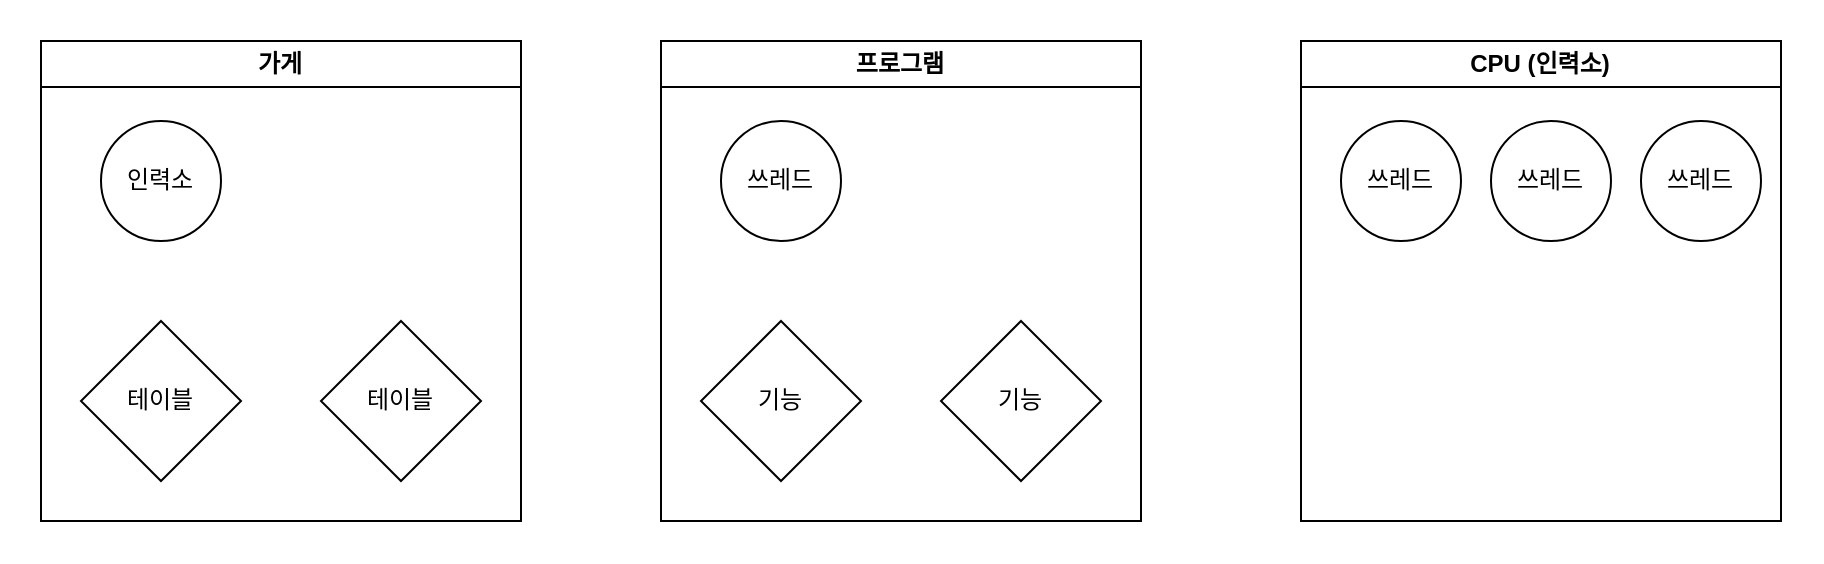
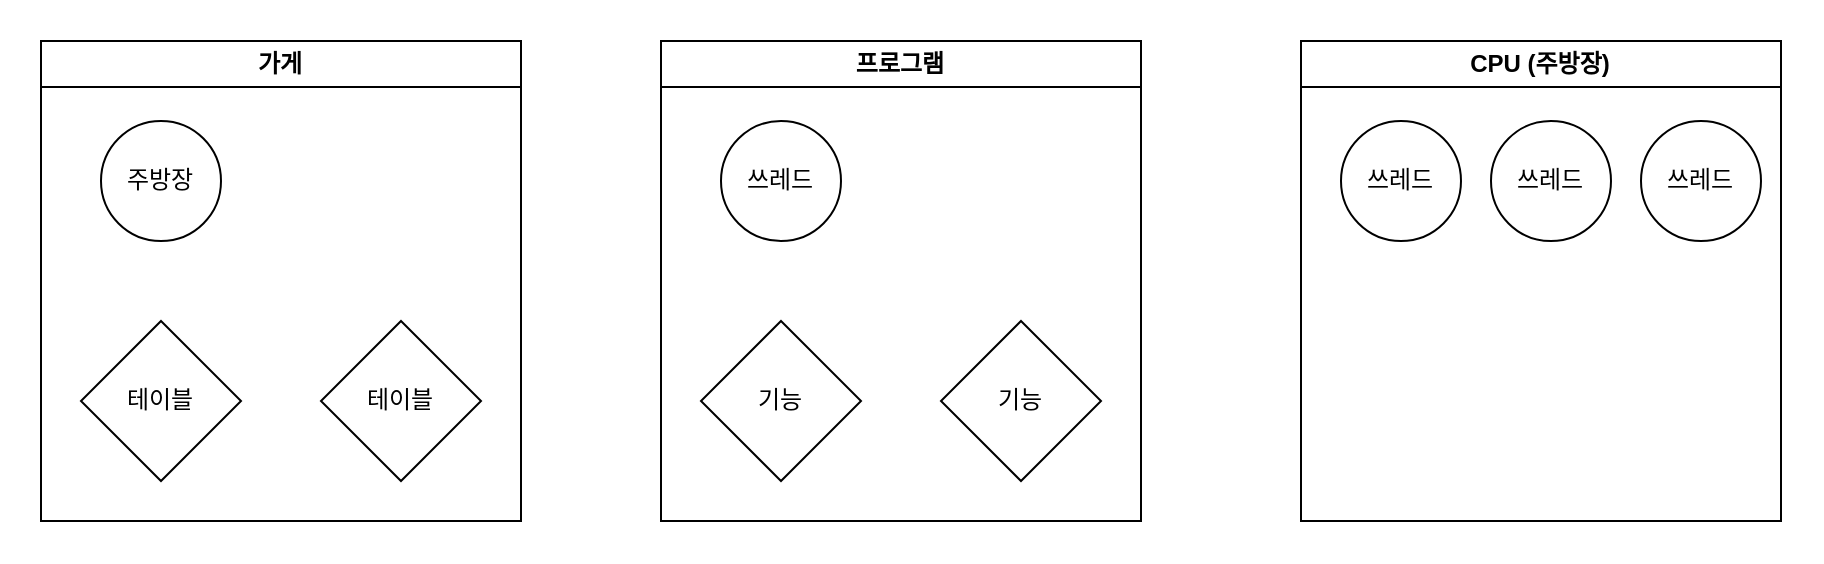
node "CPU (인력소)": label "CPU (인력소)" -> "CPU (주방장)"
node "인력소": label "인력소" -> "주방장"
